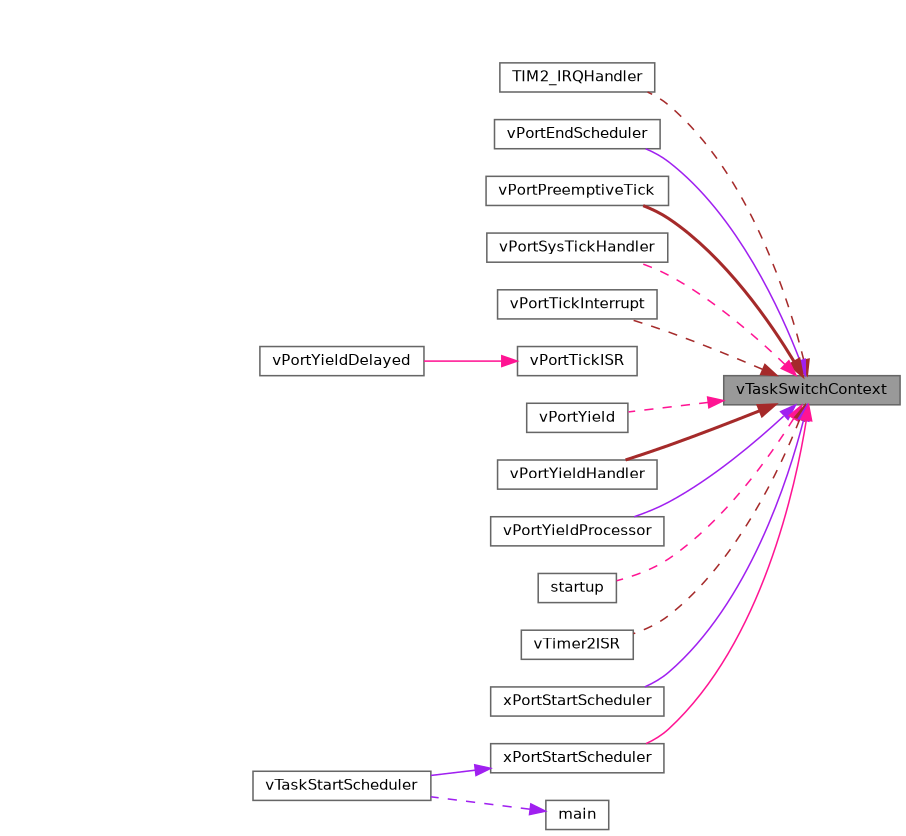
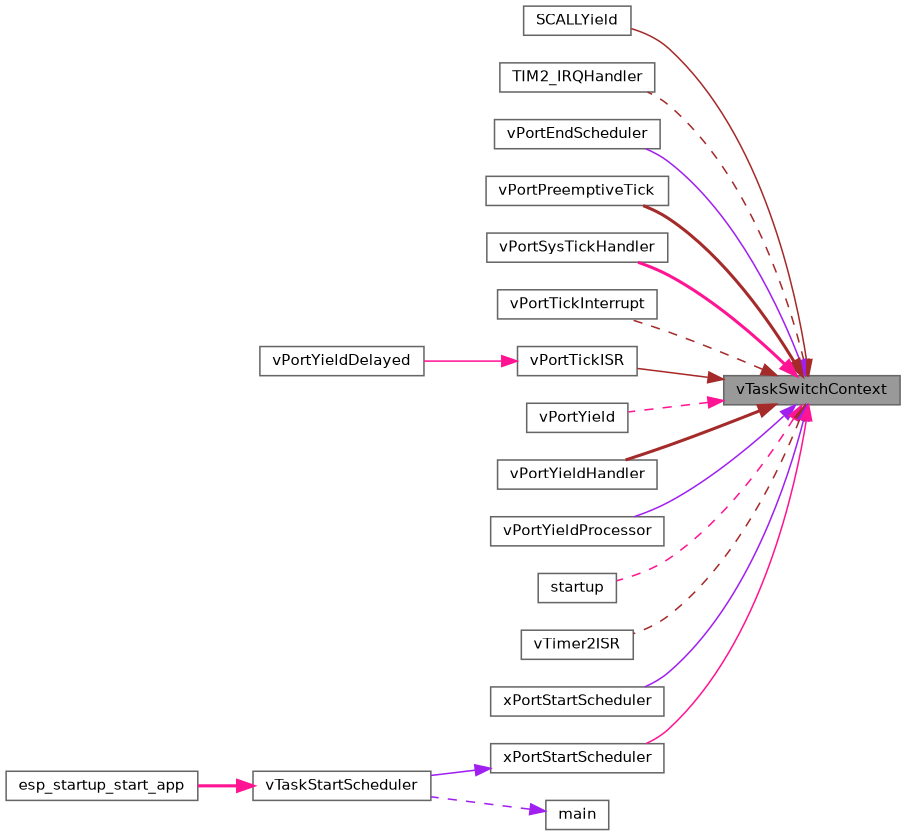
node "SCALLYield": added
edge "vPortSysTickHandler" -> "vTaskSwitchContext": style dashed -> bold
edge "vPortTickISR" -> "vTaskSwitchContext": added
node "esp_startup_start_app": added
